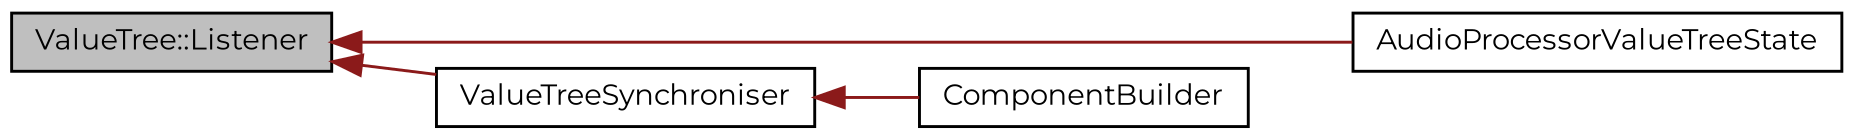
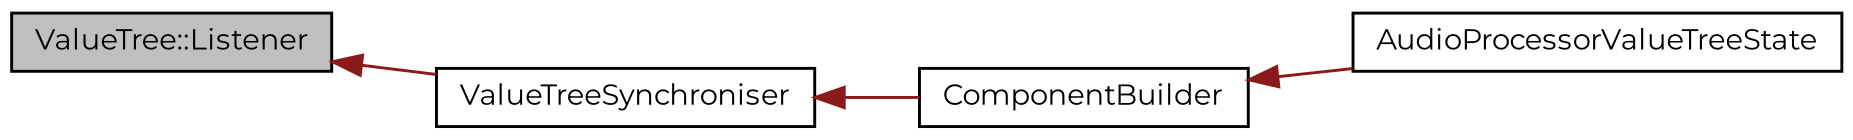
edge "AudioProcessorValueTreeState" -> "ValueTree::Listener": now "AudioProcessorValueTreeState" -> "ComponentBuilder"
